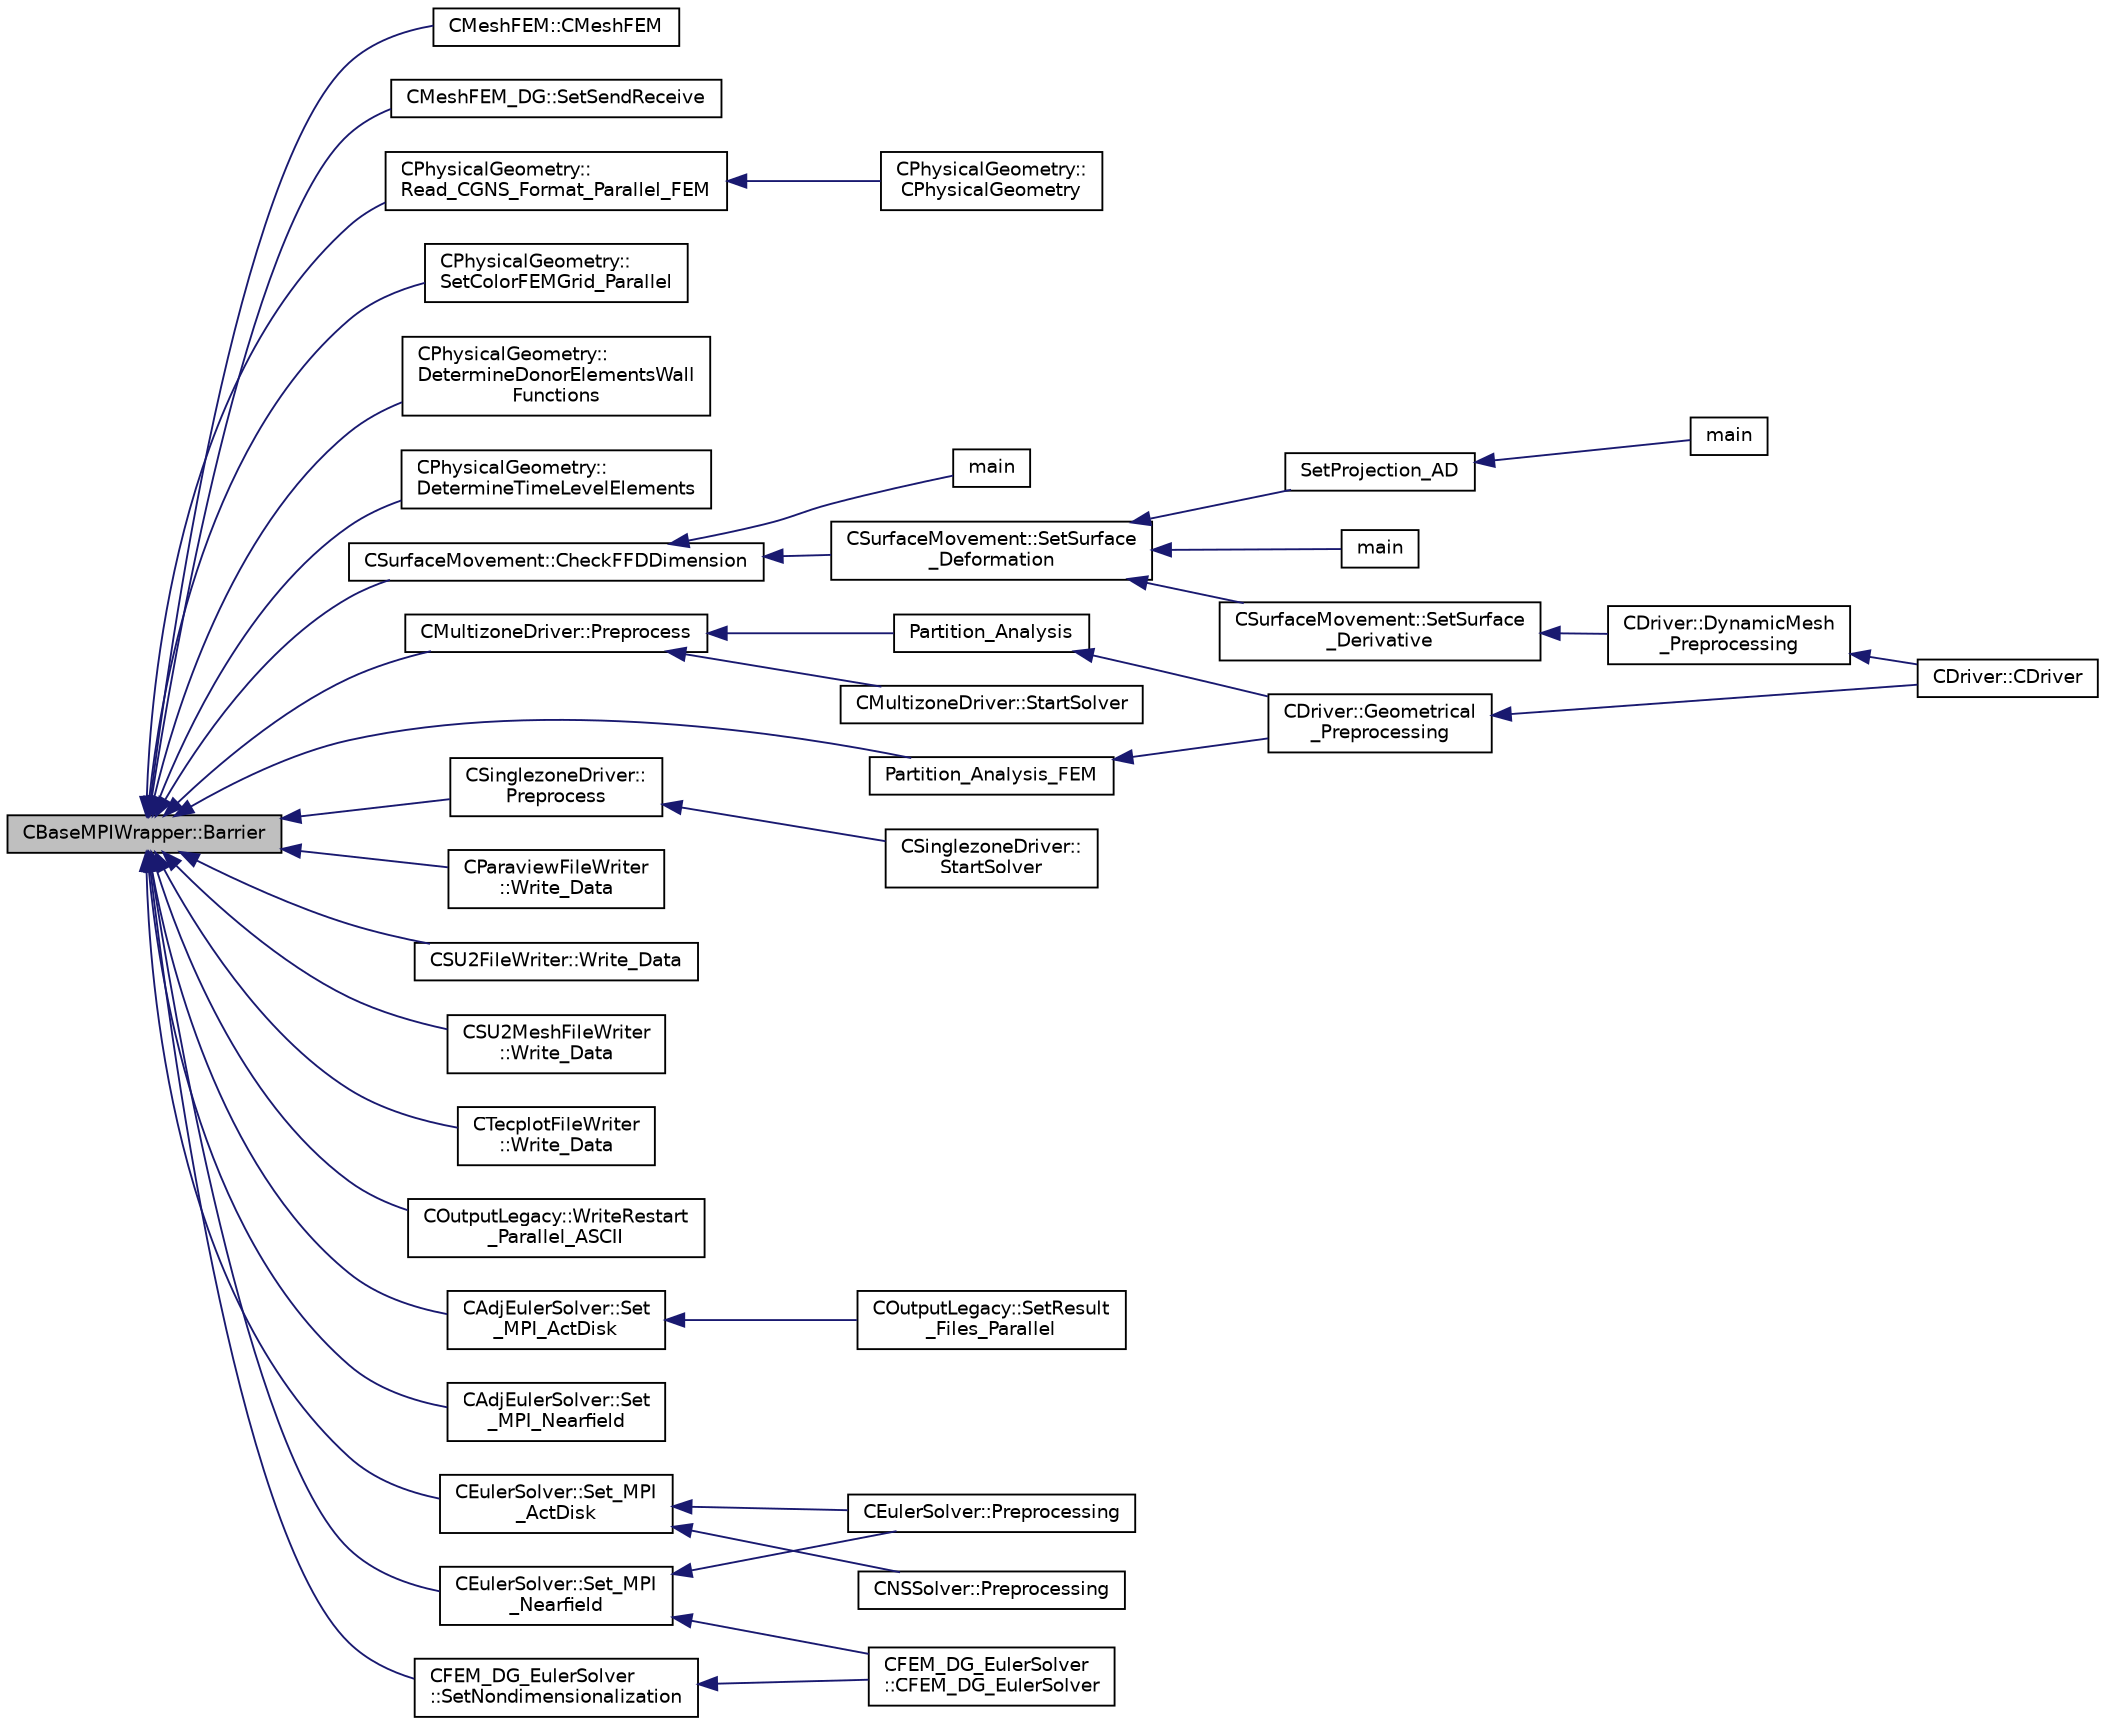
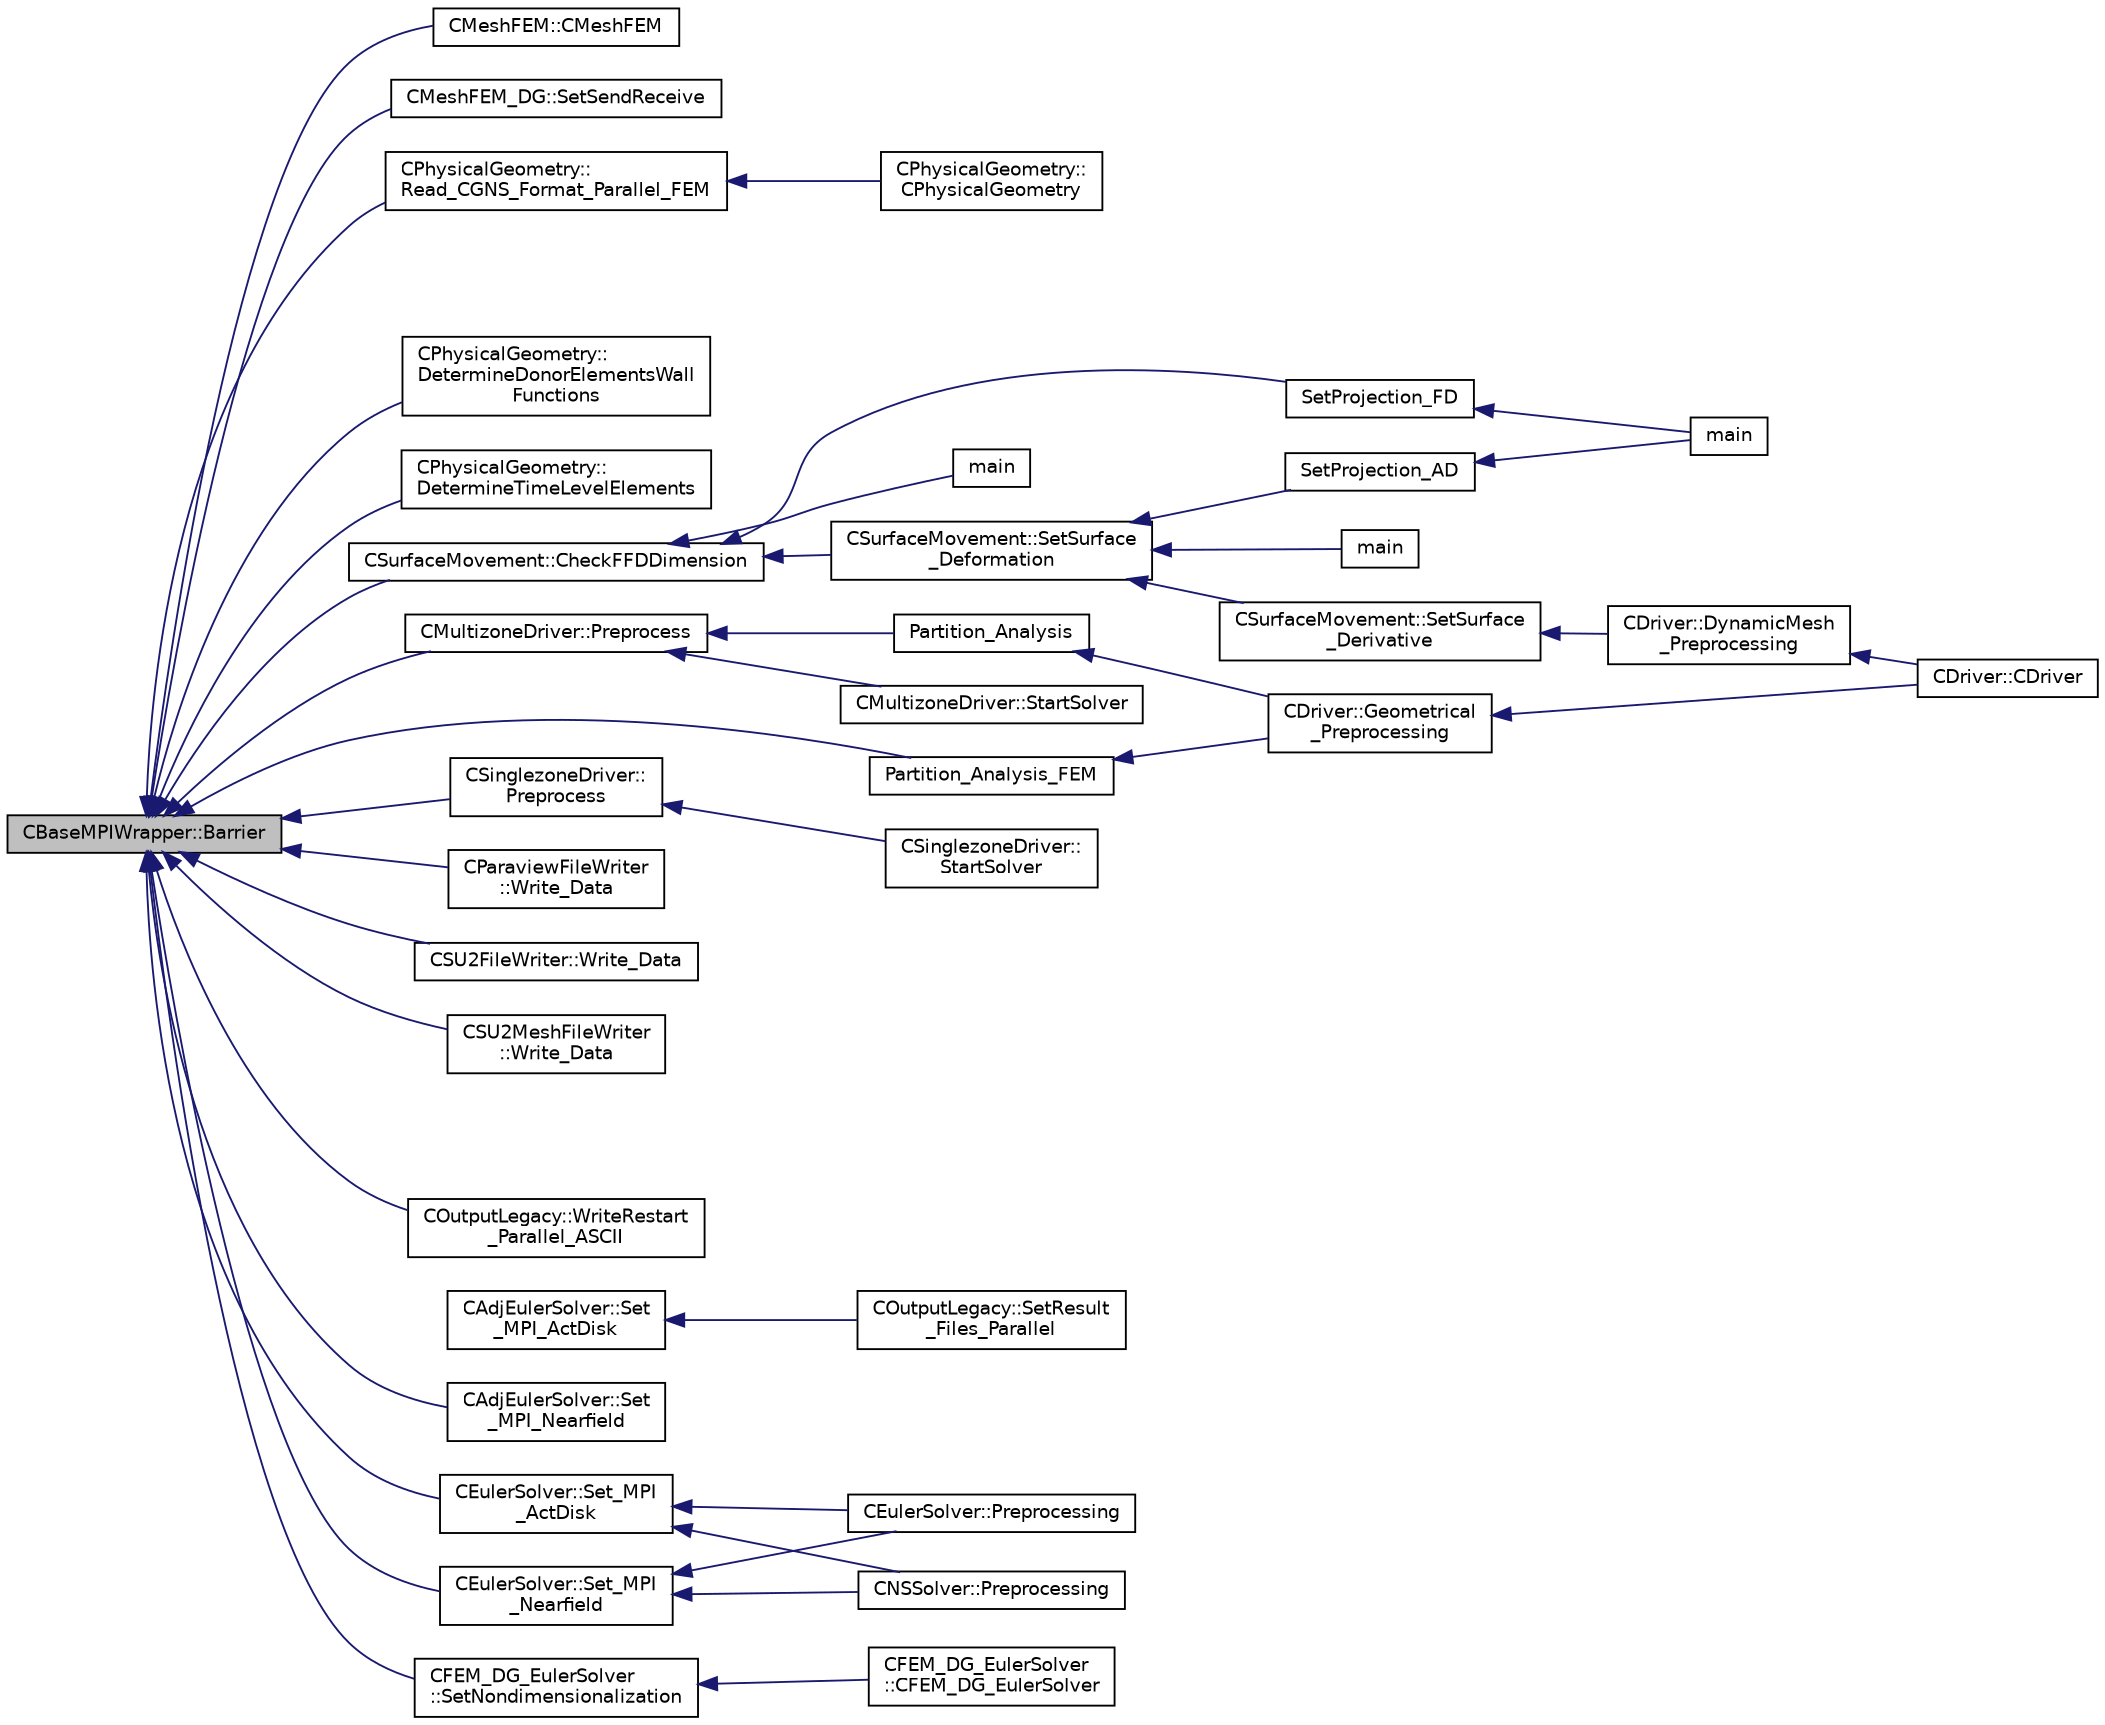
node "CPhysicalGeometry:: SetColorFEMGrid_Parallel": removed
node "SetProjection_FD": added
node "CTecplotFileWriter ::Write_Data": removed
edge "CAdjEulerSolver::Set _MPI_ActDisk" -> "CBaseMPIWrapper::Barrier": removed
edge "CFEM_DG_EulerSolver ::CFEM_DG_EulerSolver" -> "CEulerSolver::Set_MPI _Nearfield": now "CNSSolver::Preprocessing" -> "CEulerSolver::Set_MPI _Nearfield"
